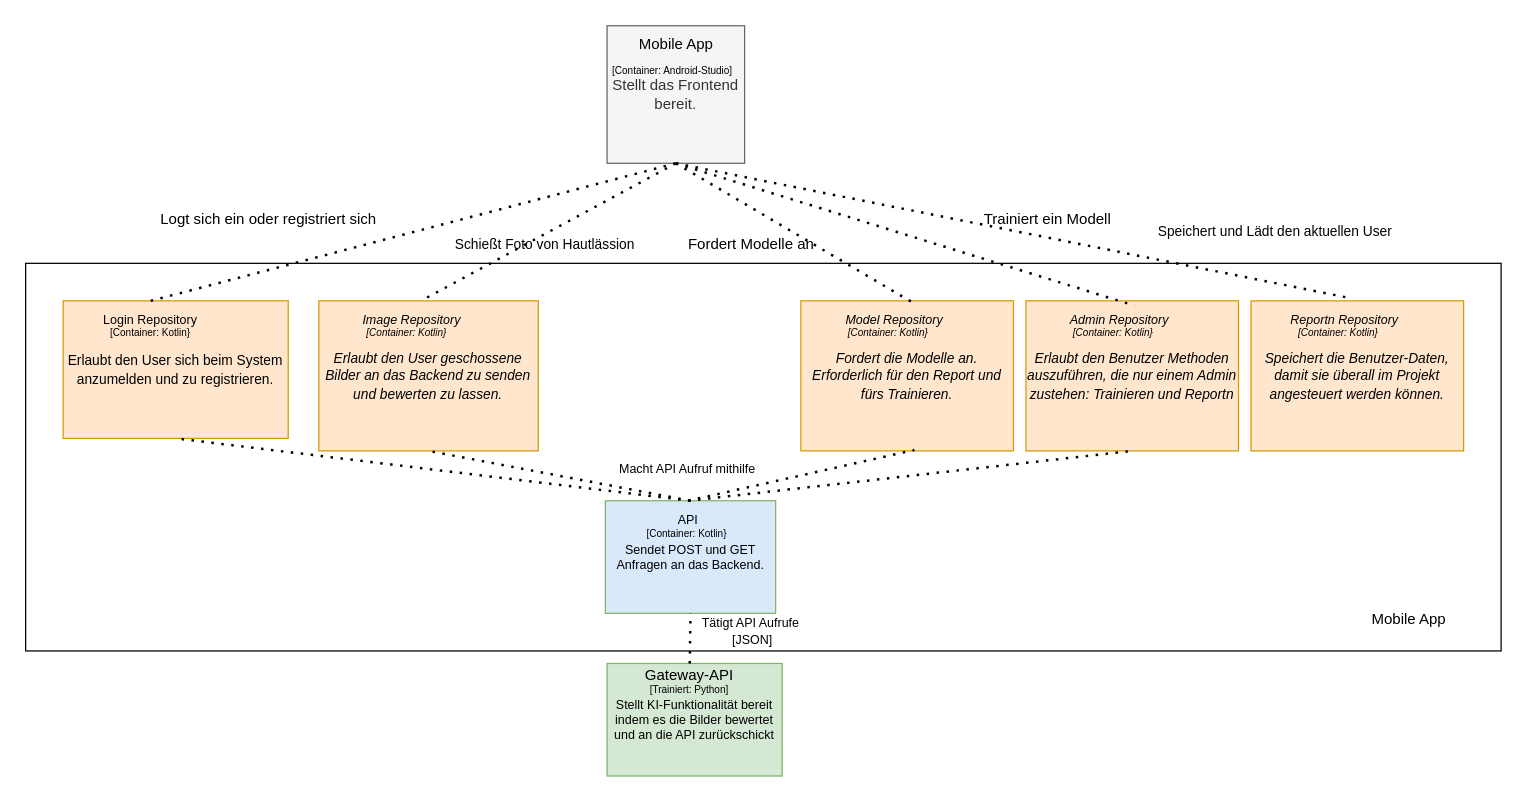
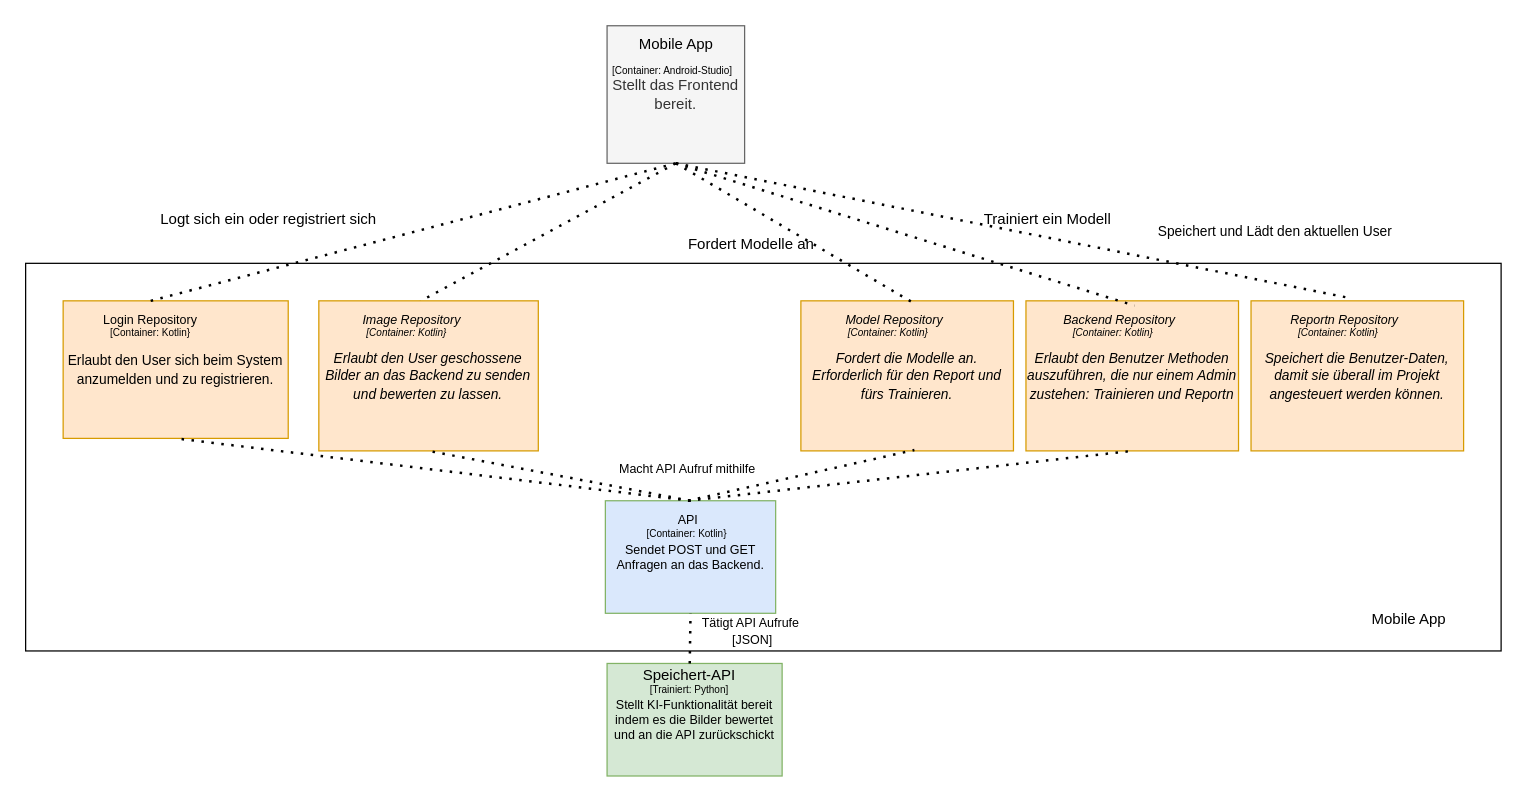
node "Schießt Foto von Hautlässion": removed
node "Admin Repository": label "Admin Repository" -> "Backend Repository"
node "Gateway-API": label "Gateway-API" -> "Speichert-API"
